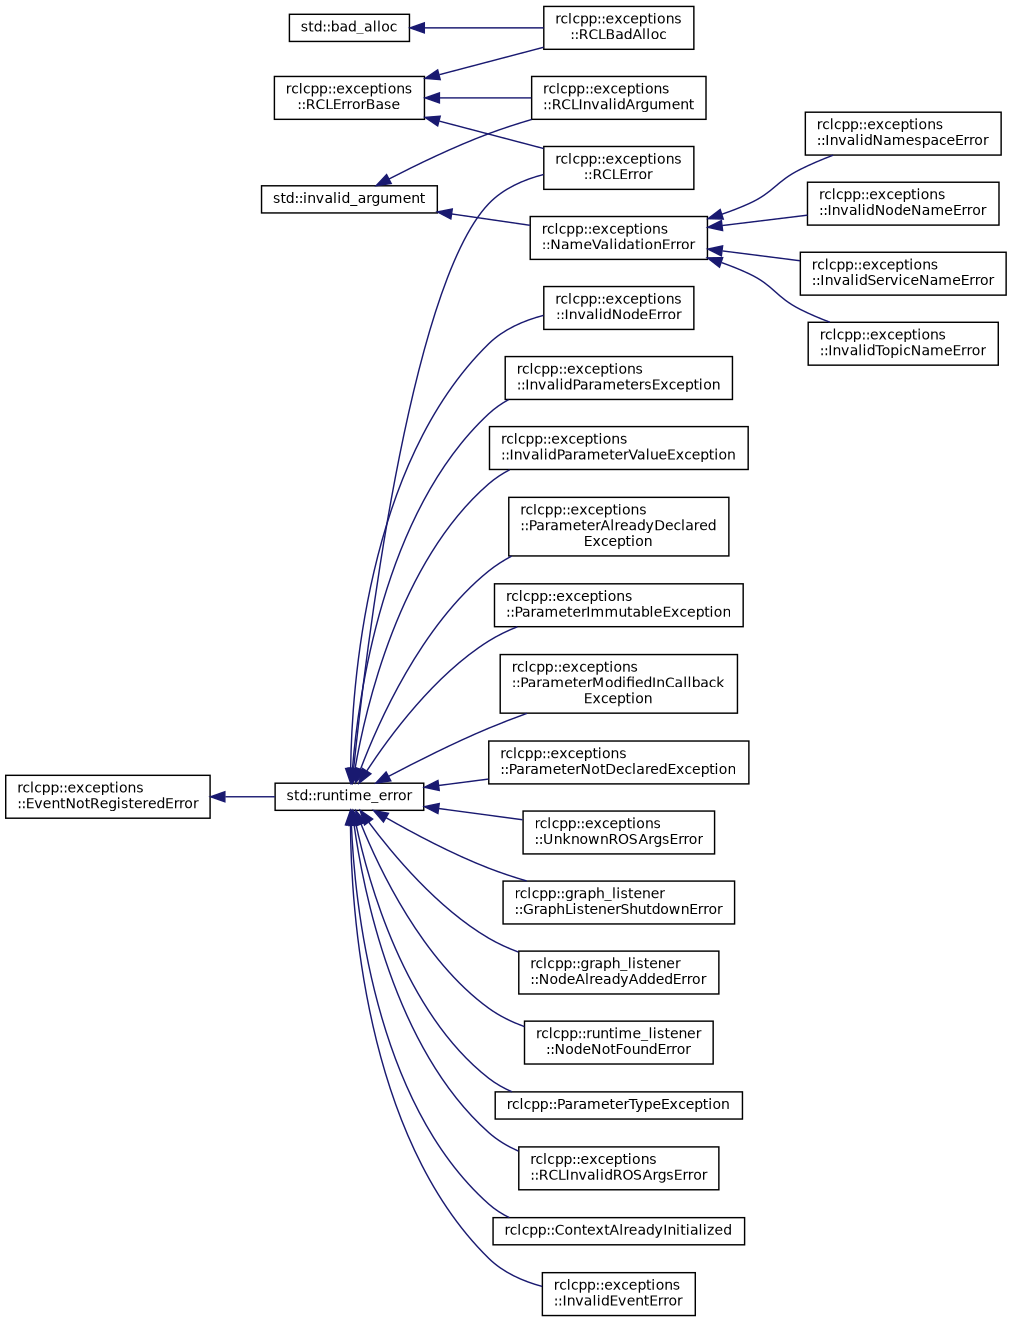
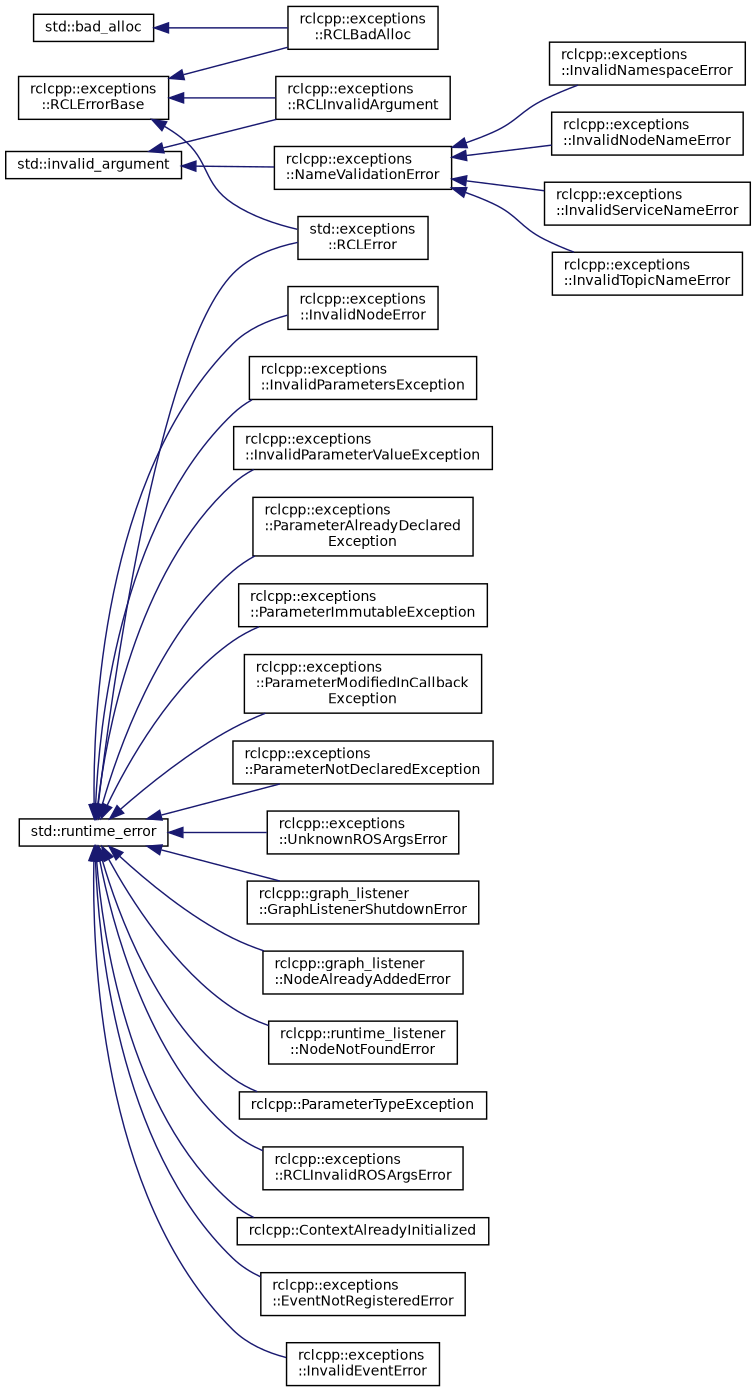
node "rclcpp::exceptions ::RCLError": label "rclcpp::exceptions ::RCLError" -> "std::exceptions ::RCLError"
edge "std::runtime_error" -> "rclcpp::exceptions ::EventNotRegisteredError": reversed
